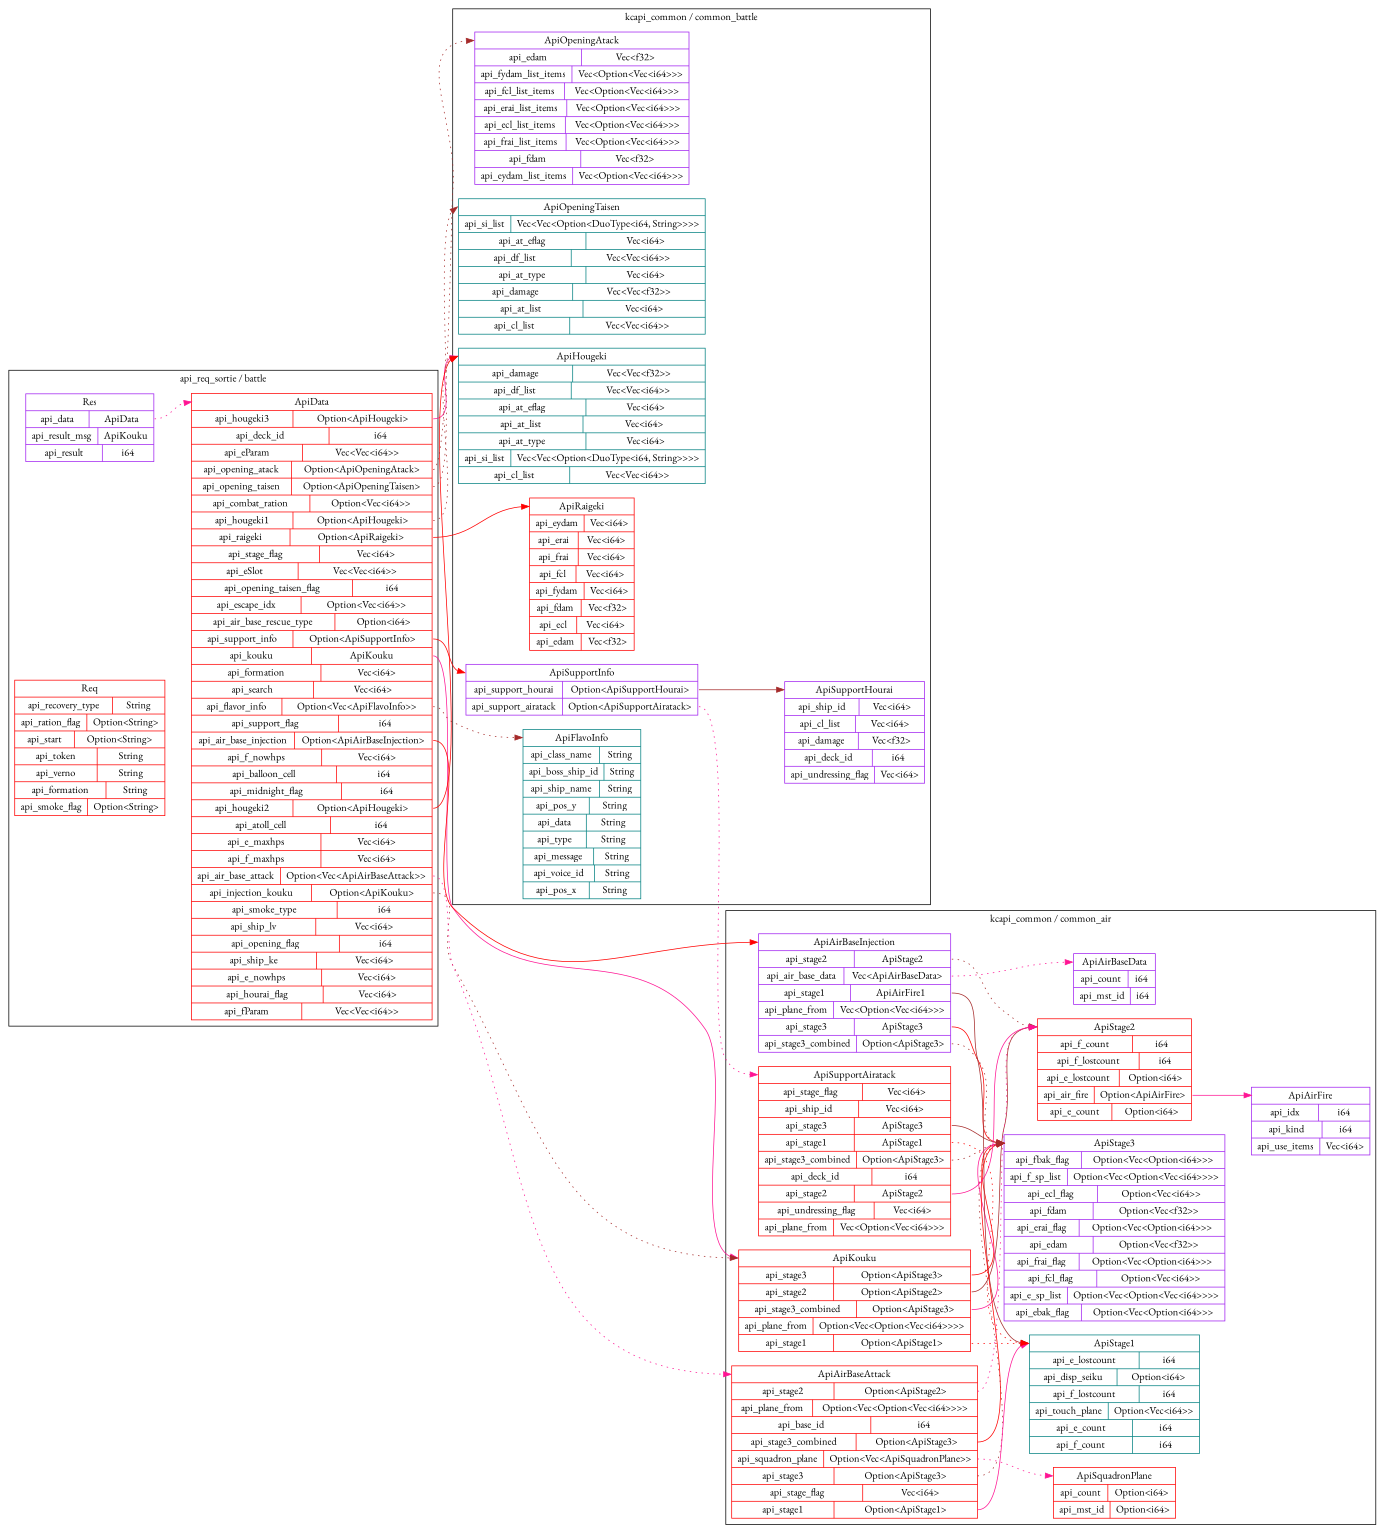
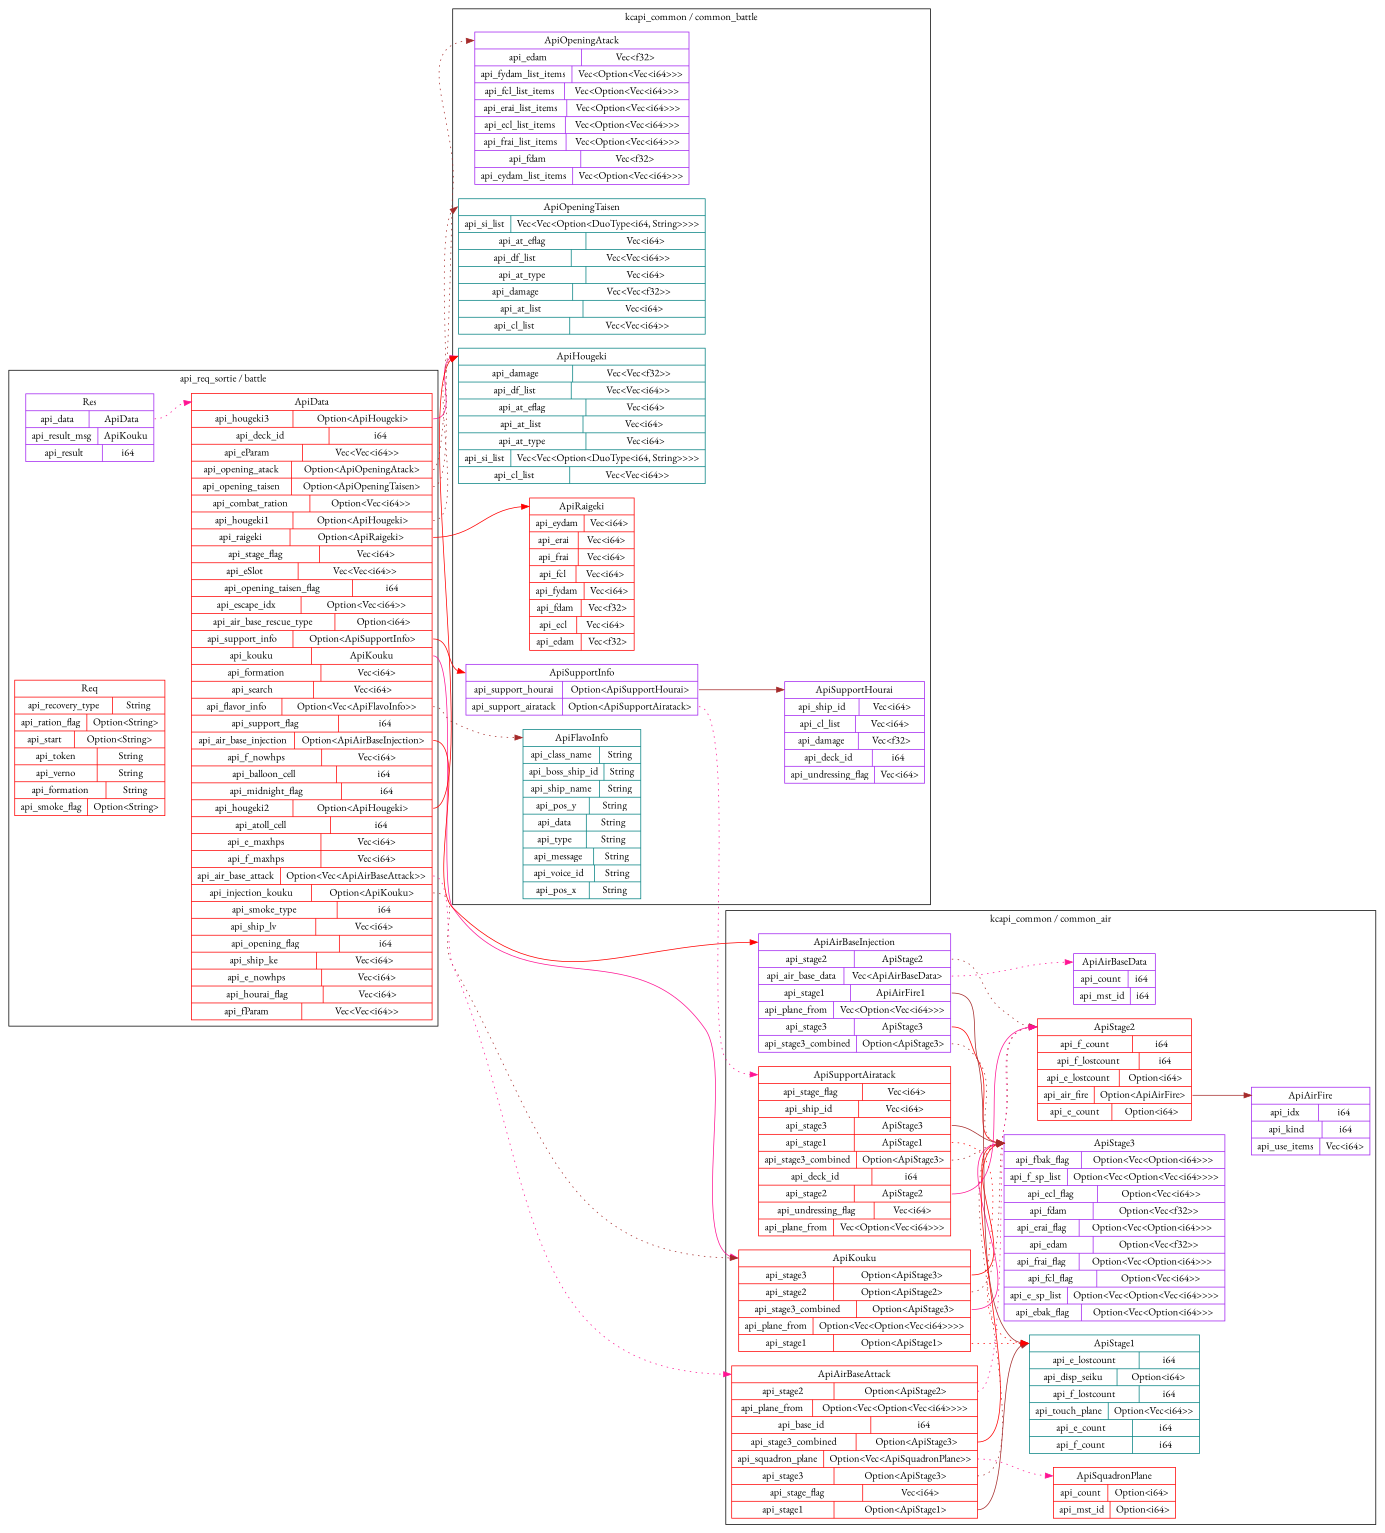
edge "ApiStage2" -> "ApiAirFire": color deeppink -> brown
edge "ApiKouku" -> "ApiStage2": style solid -> dotted
edge "ApiAirBaseAttack" -> "ApiStage1": color deeppink -> brown
